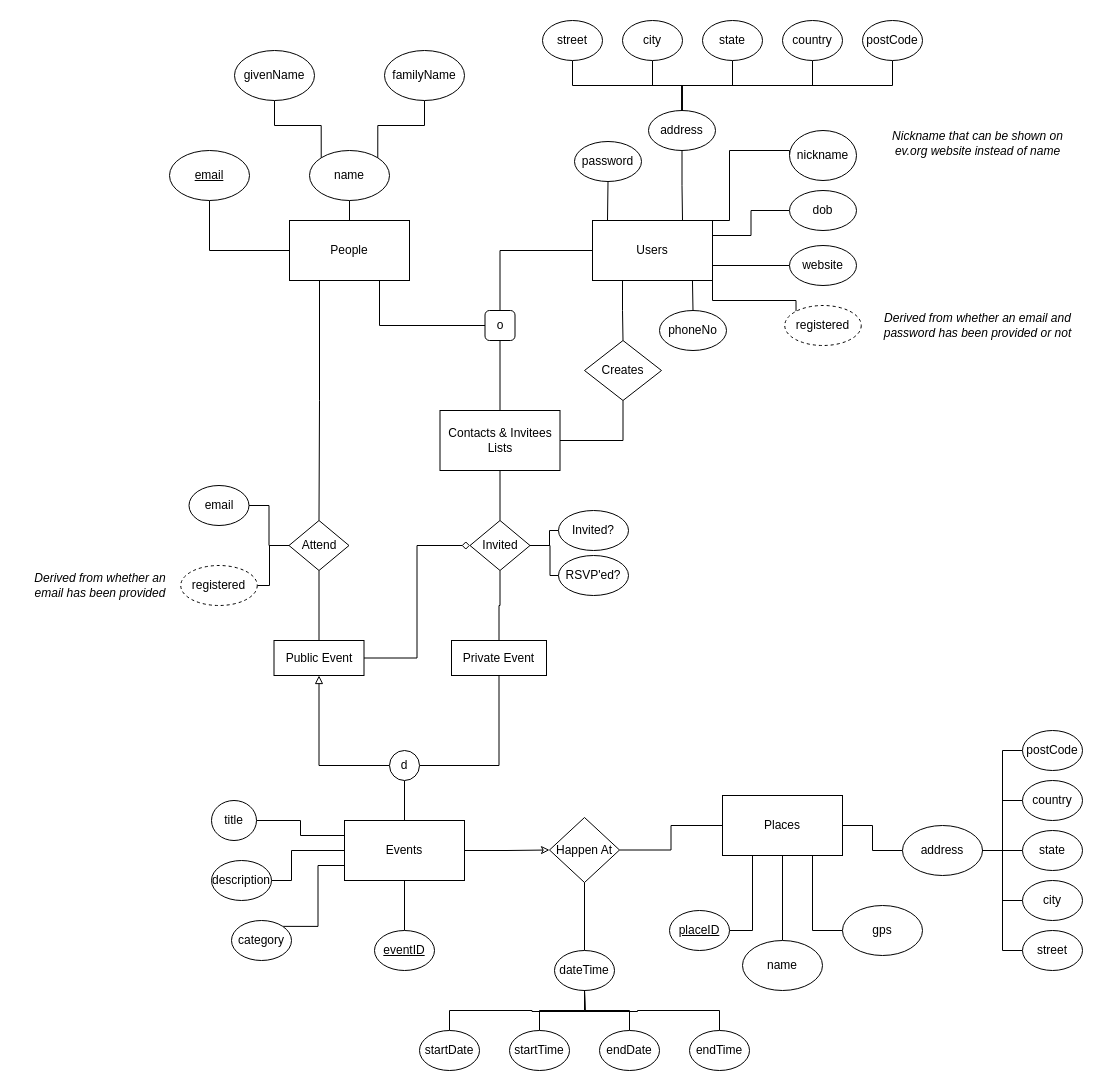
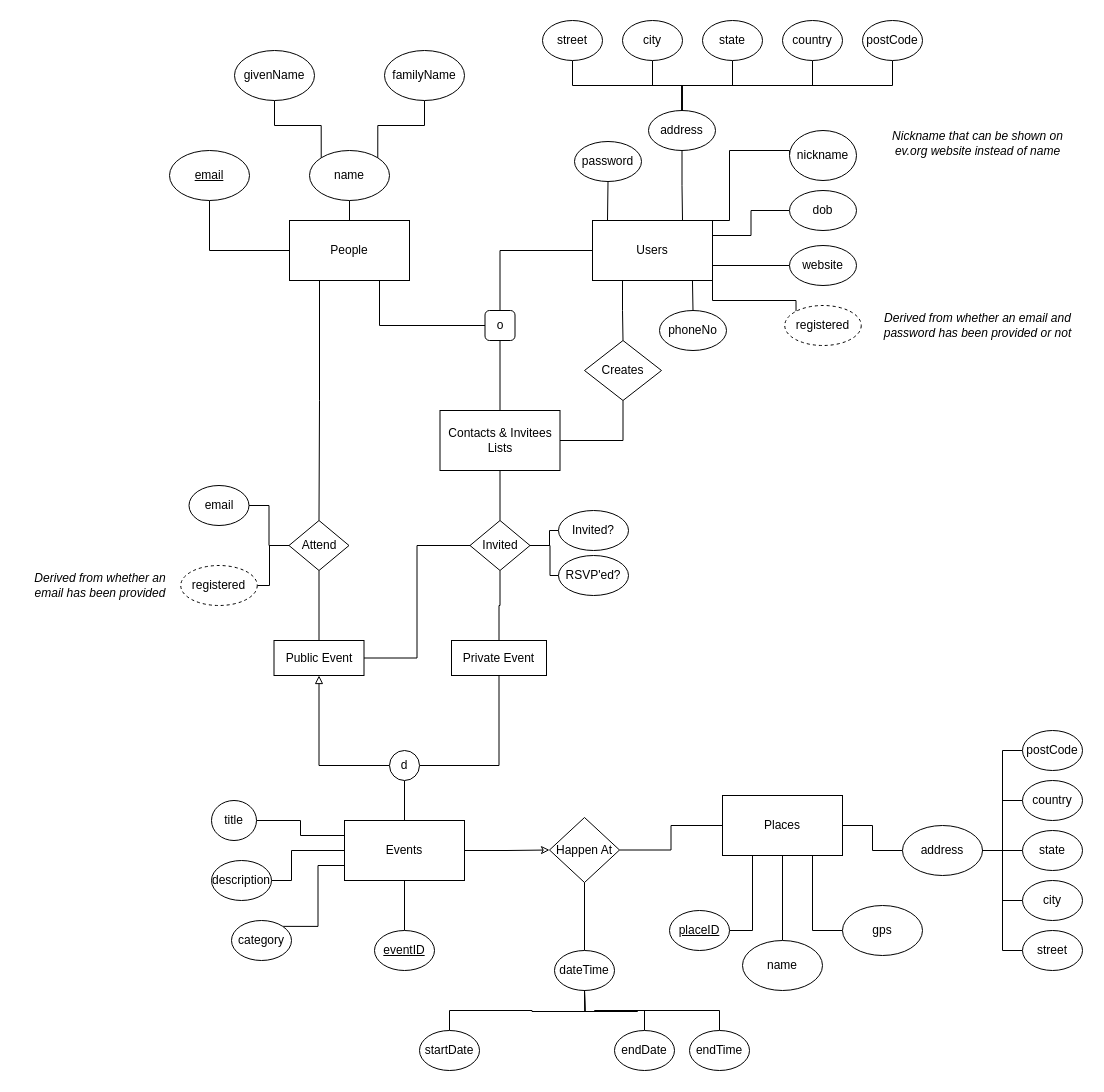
edge "Public Event" -> "Invited": arrowhead diamond -> none
edge "dateTime" -- "startTime": removed
node "startTime": removed
node "endDate": moved (630, 1051) -> (645, 1051)
